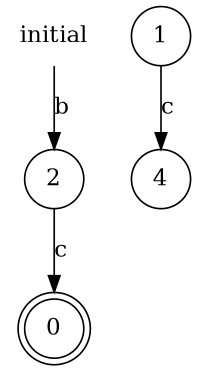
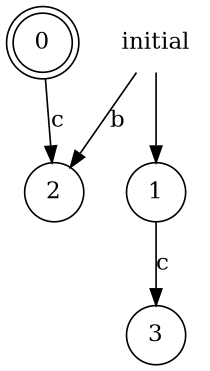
edge "initial" -> "1": added
node "4": label "4" -> "3"
edge "2" -> "0": reversed
